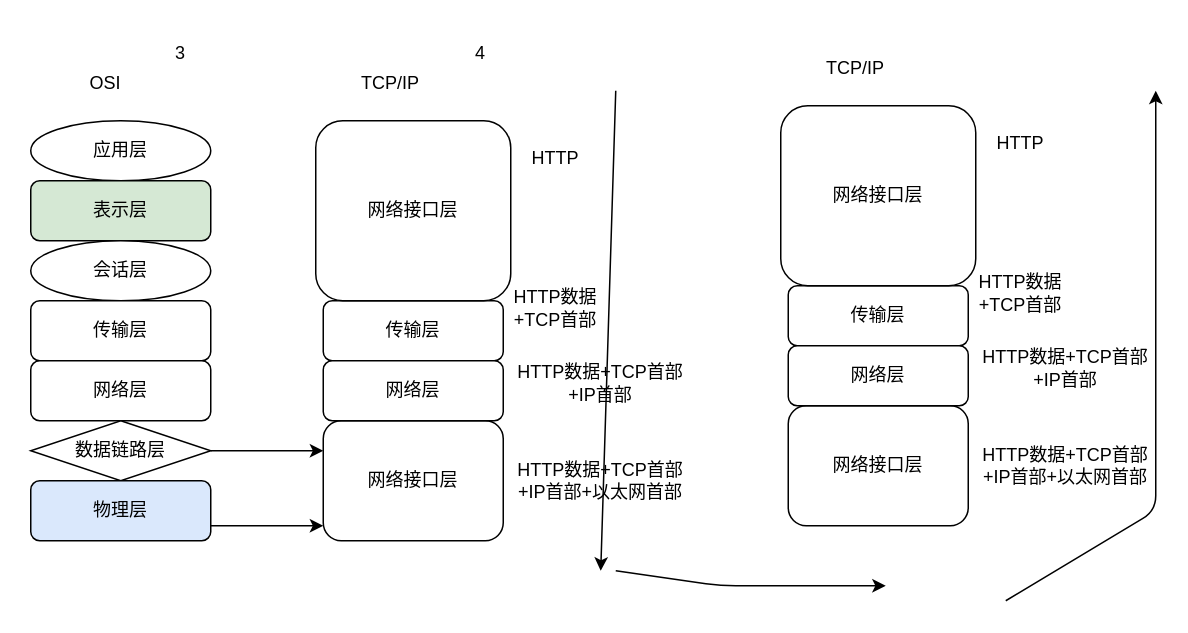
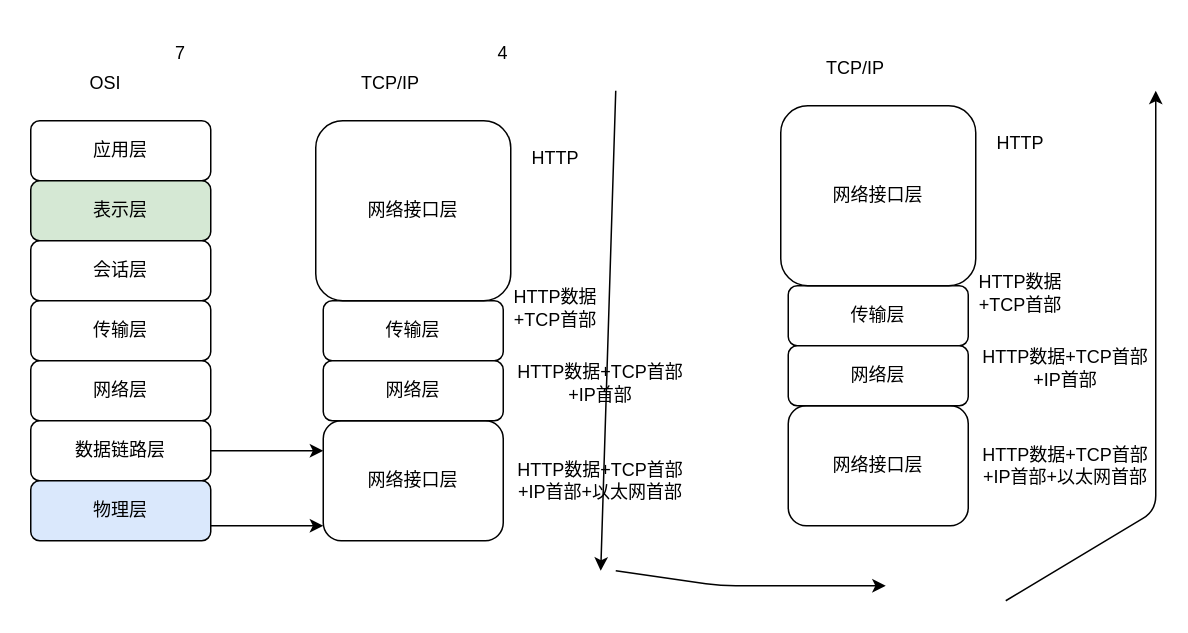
node "3": label "3" -> "7"
node "4": moved (481, 53) -> (503, 53)
node "应用层": shape ellipse -> rounded rectangle
node "会话层": shape ellipse -> rounded rectangle
node "数据链路层": shape diamond -> rounded rectangle
